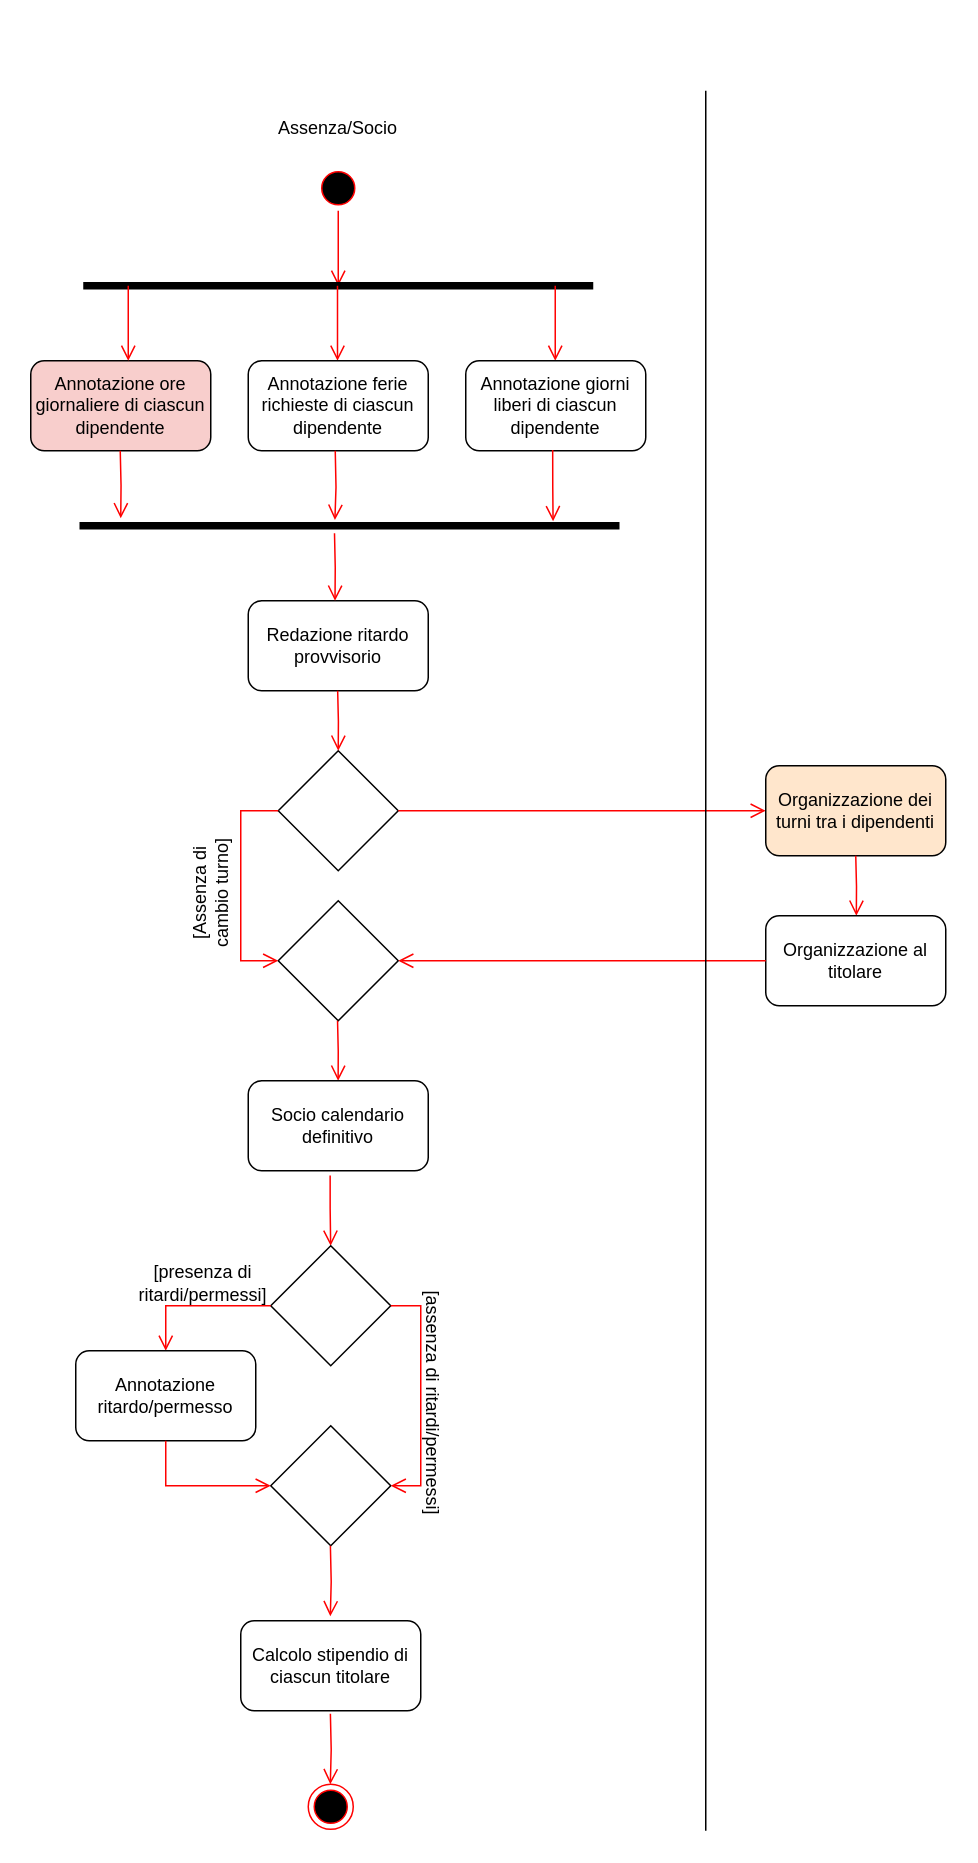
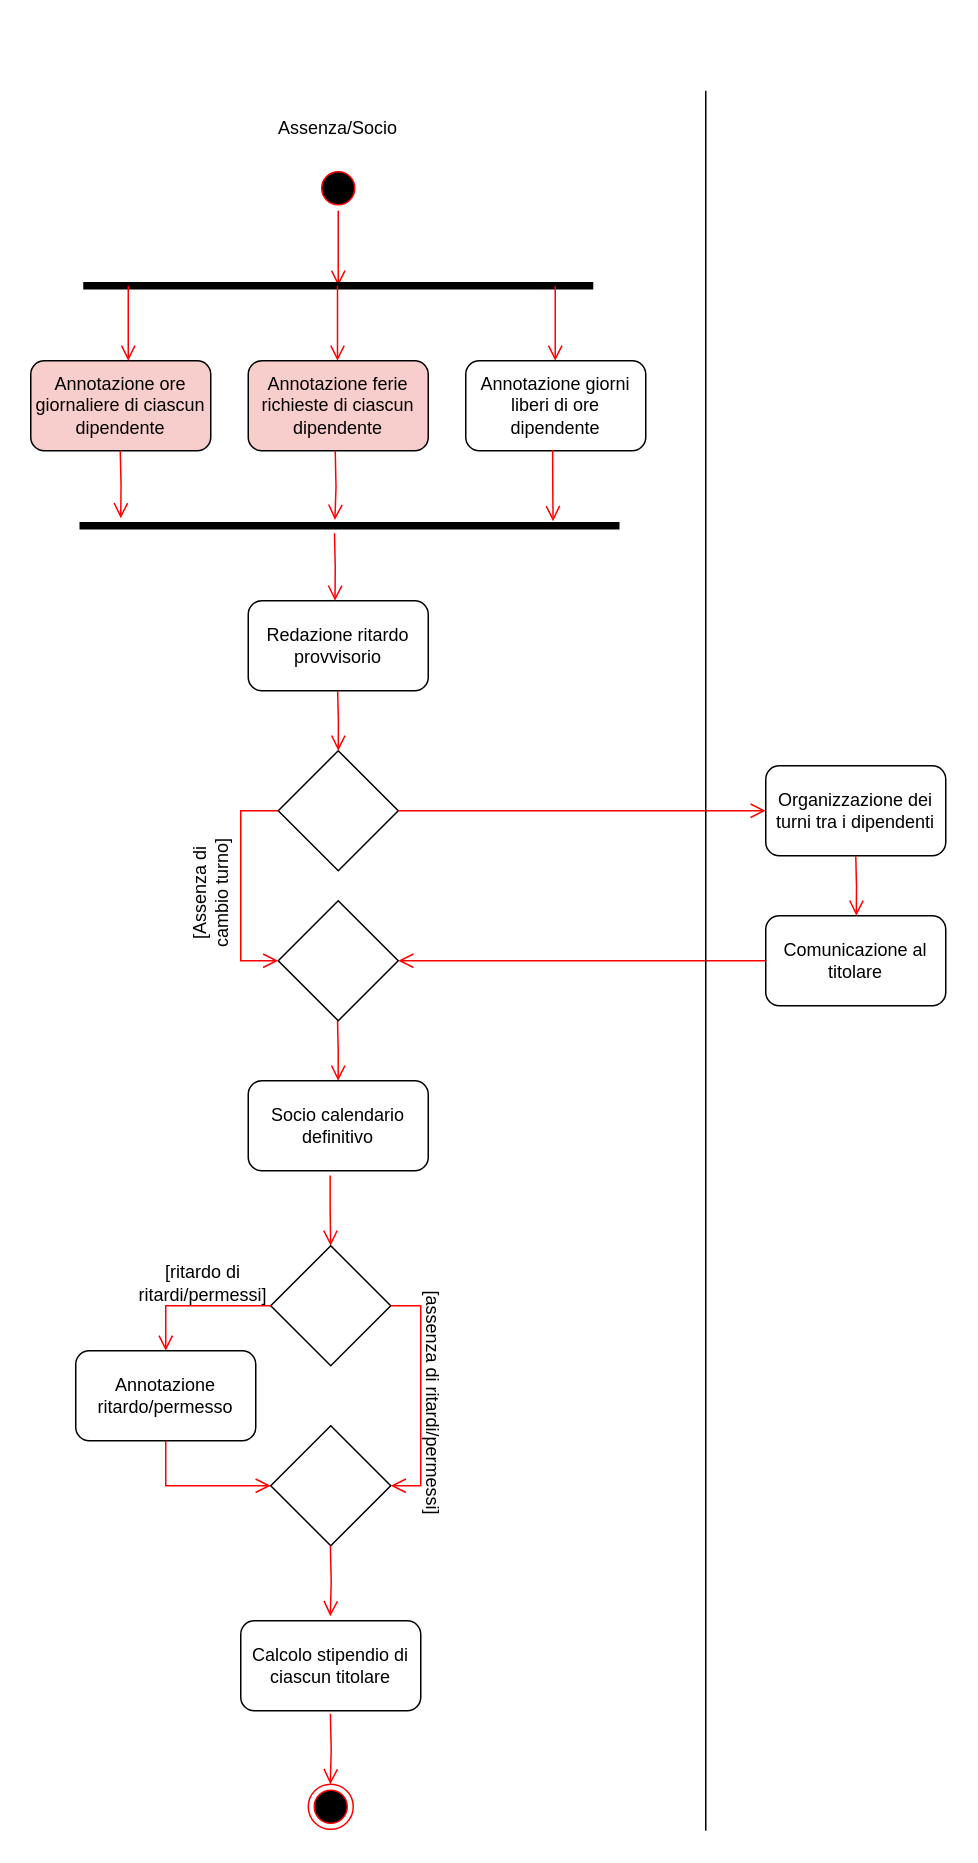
node "Annotazione ferie richieste di ciascun dipendente": fillcolor #ffffff -> #f8cecc
node "Annotazione giorni liberi di ciascun dipendente": label "Annotazione giorni liberi di ciascun dipendente" -> "Annotazione giorni liberi di ore dipendente"
node "Organizzazione dei turni tra i dipendenti": fillcolor #ffe6cc -> #ffffff
node "Organizzazione al titolare": label "Organizzazione al titolare" -> "Comunicazione al titolare"
node "[presenza di ritardi/permessi]": label "[presenza di ritardi/permessi]" -> "[ritardo di ritardi/permessi]"
